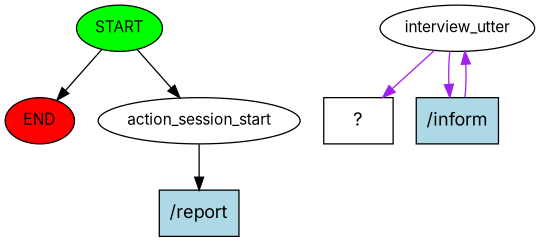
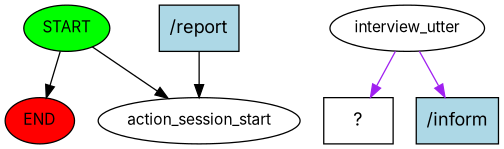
edge "/inform" -> "interview_utter": removed
edge "action_session_start" -> "/report": reversed
